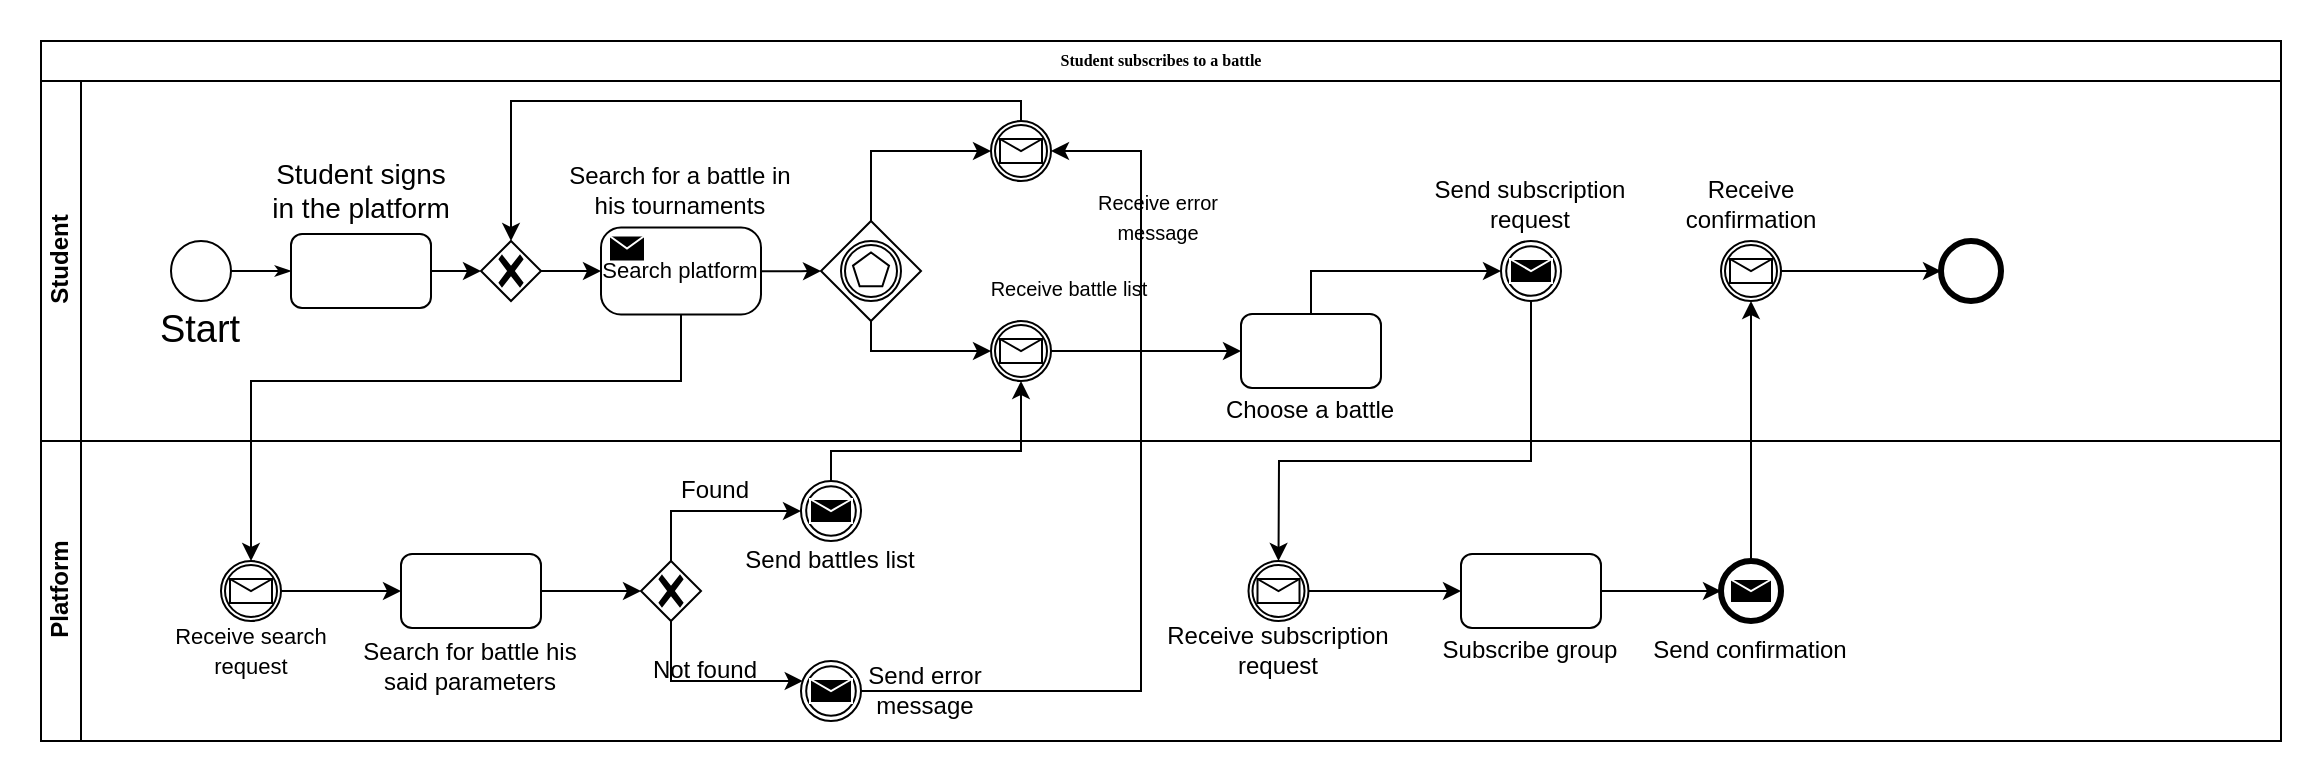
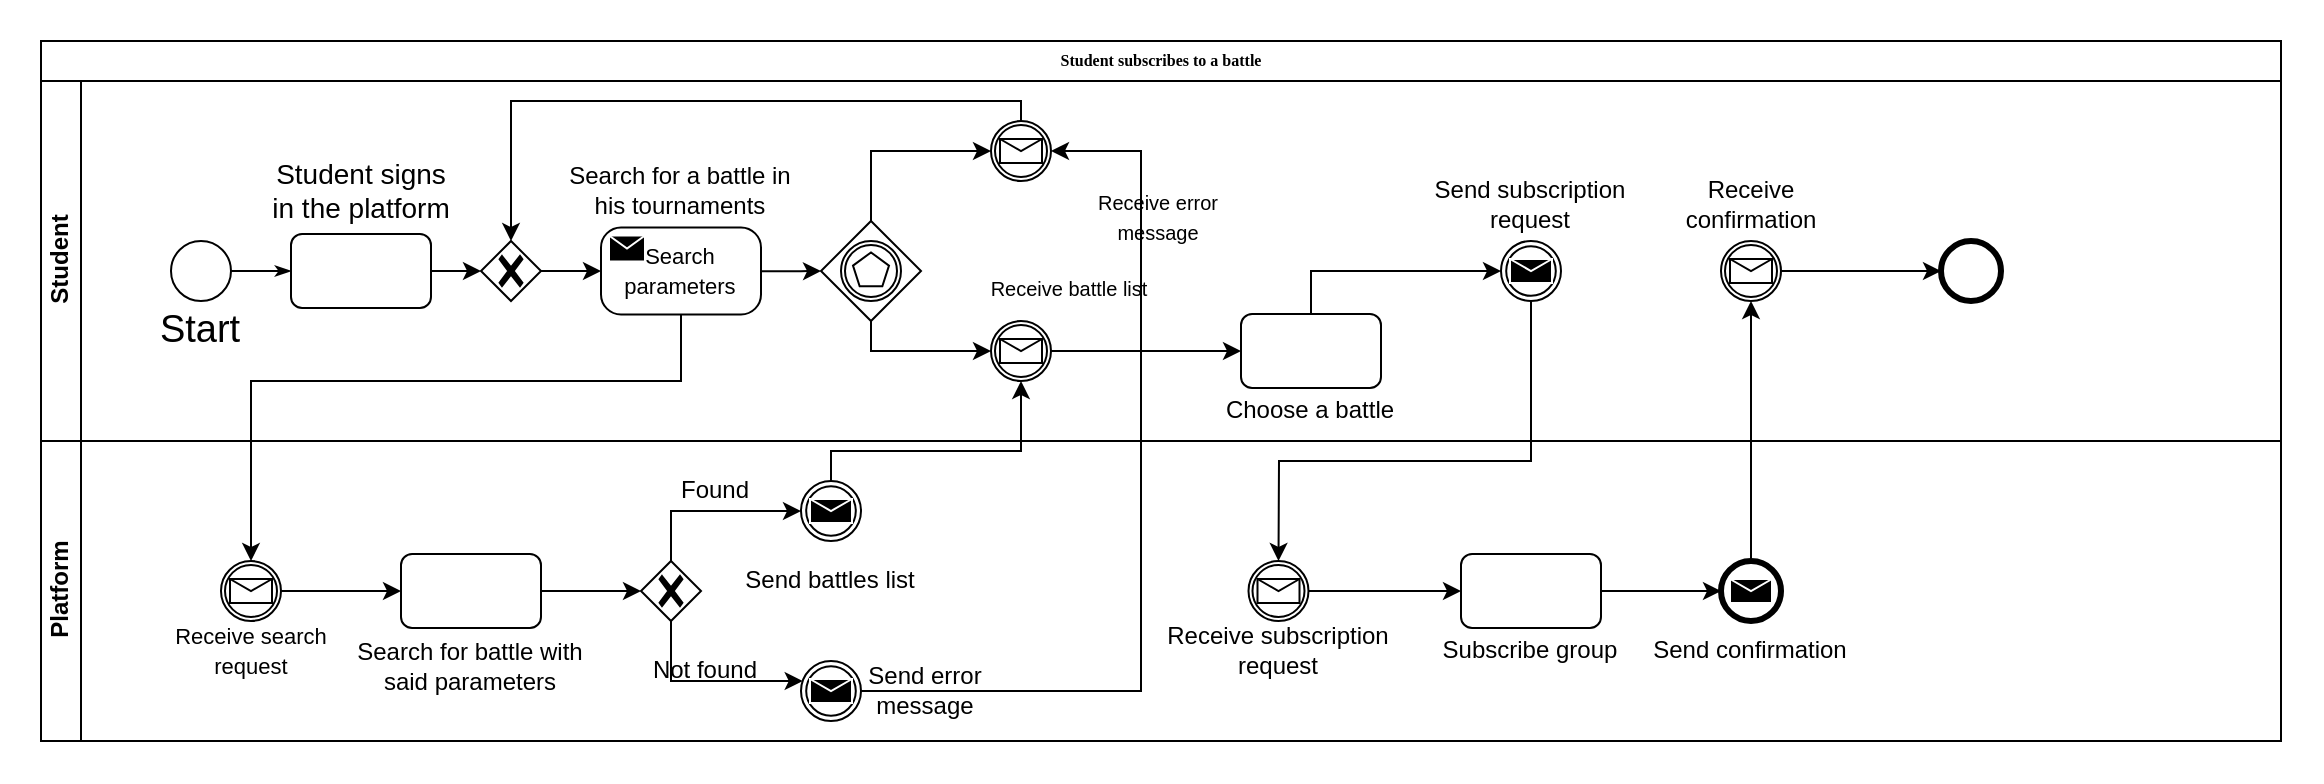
node "Search platform": label "Search platform" -> "Search parameters"
node "Send battles list": moved (831, 561) -> (831, 581)
node "Search for battle his said parameters": label "Search for battle his said parameters" -> "Search for battle with said parameters"
